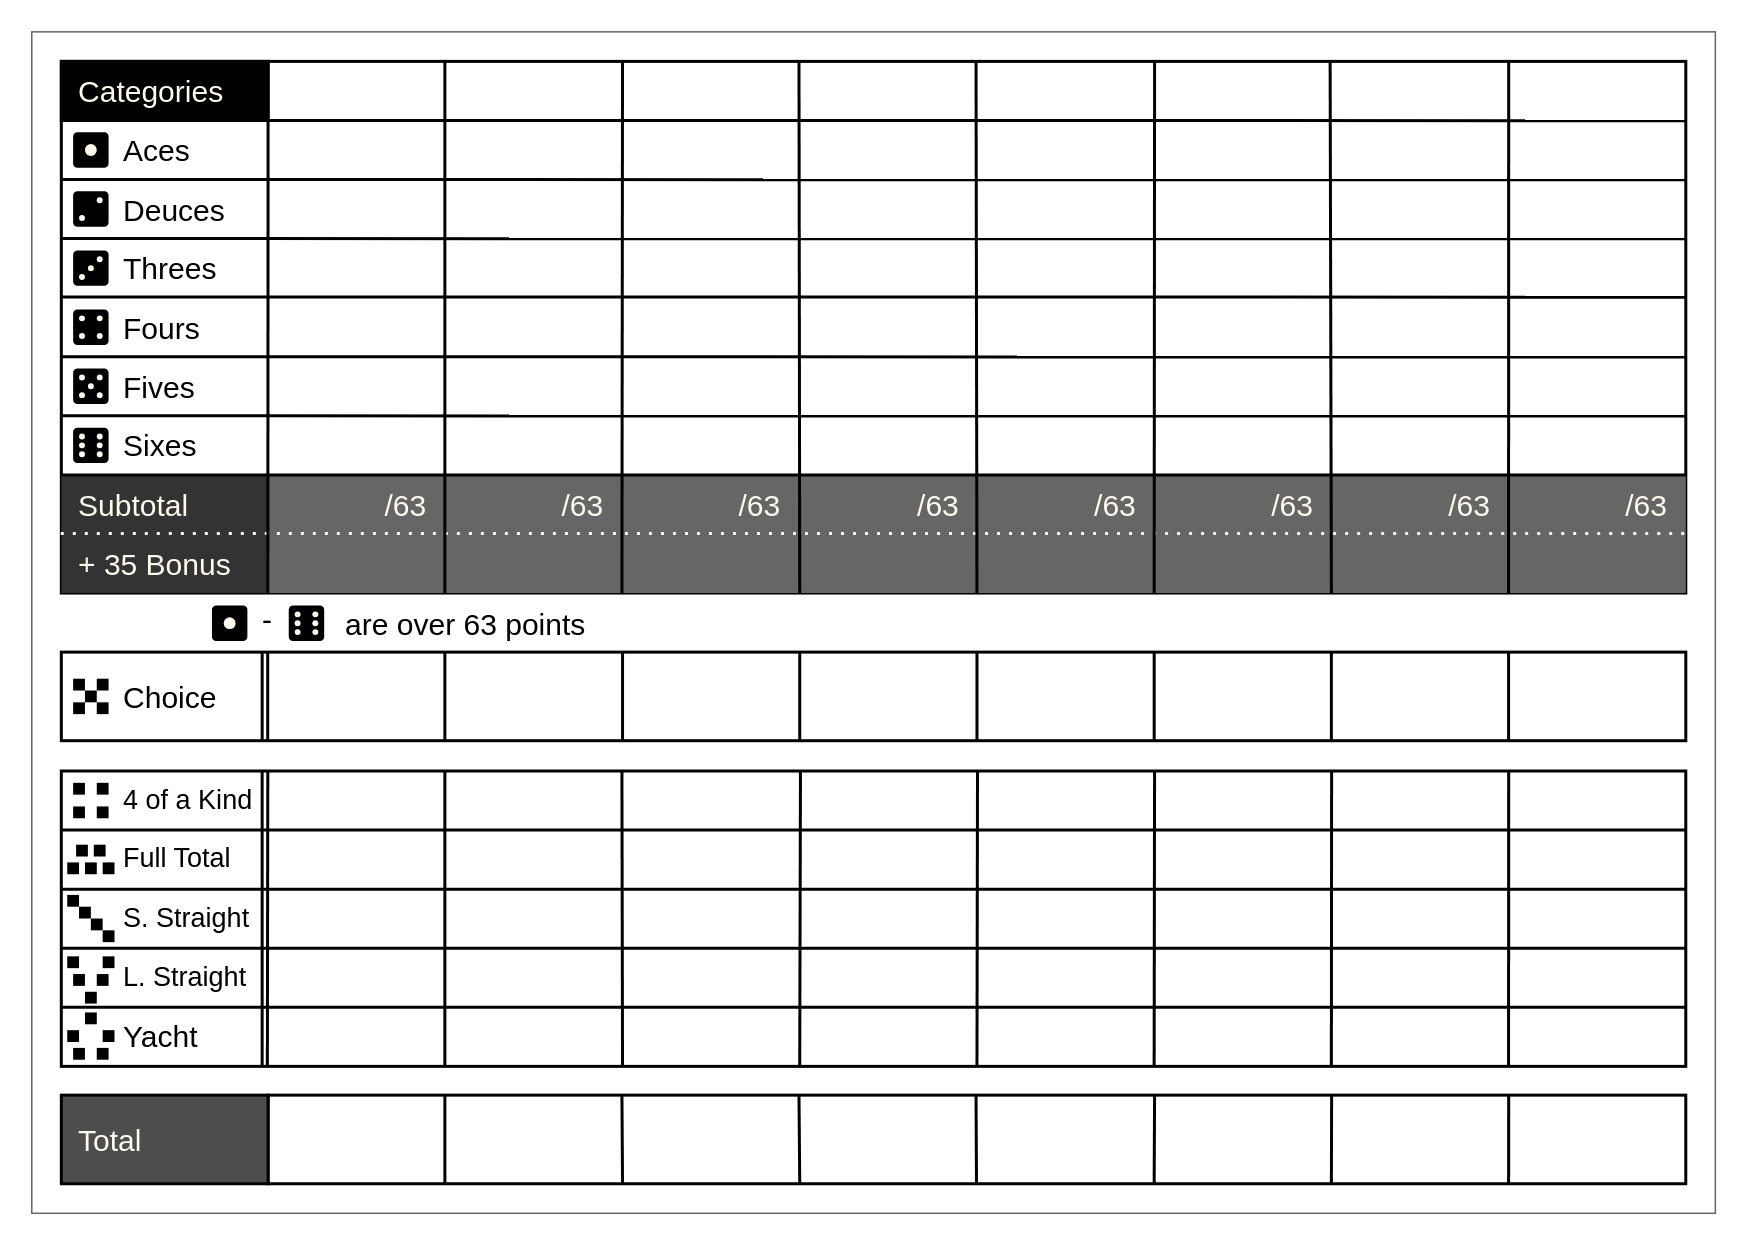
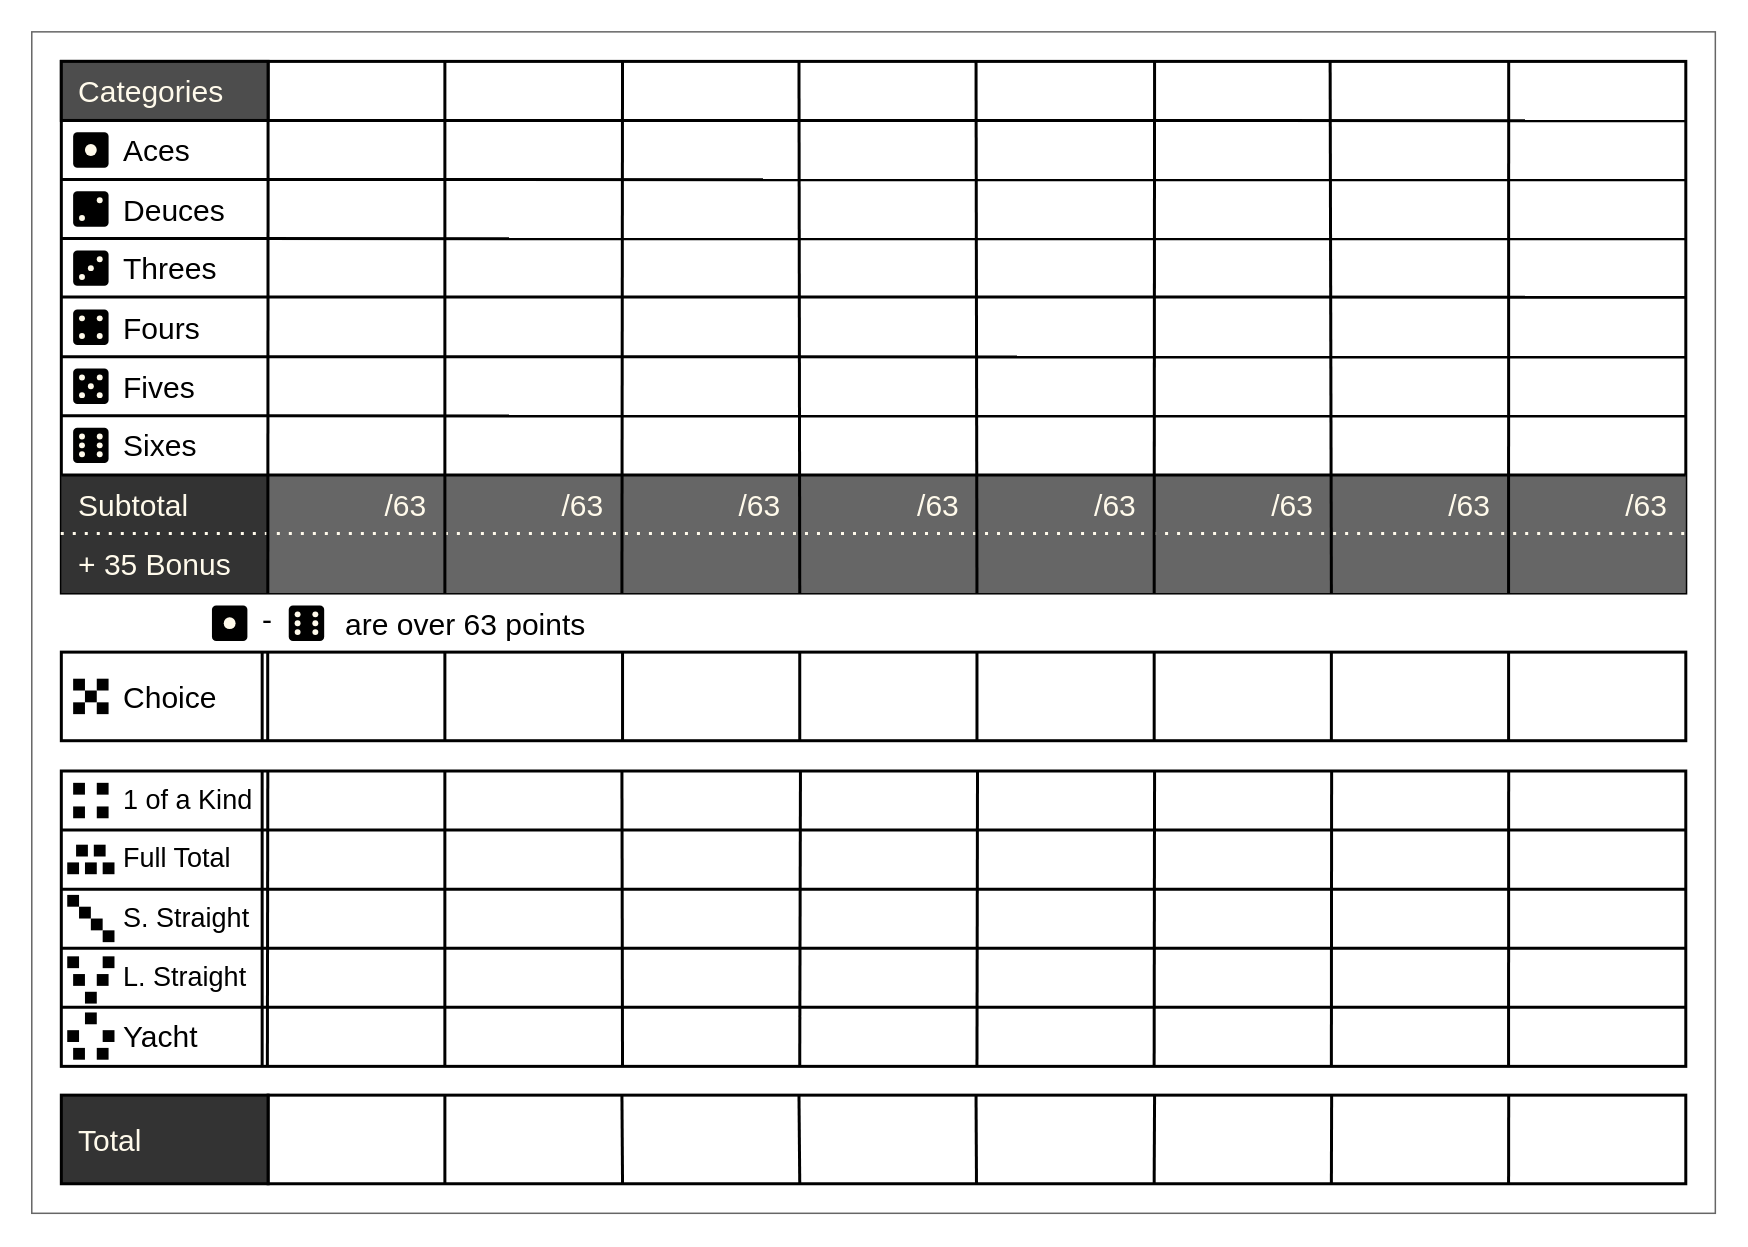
node "Categories": fillcolor #000000 -> #4d4d4d
node "4 of a Kind": label "4 of a Kind" -> "1 of a Kind"
node "Total": fillcolor #4d4d4d -> #333333
